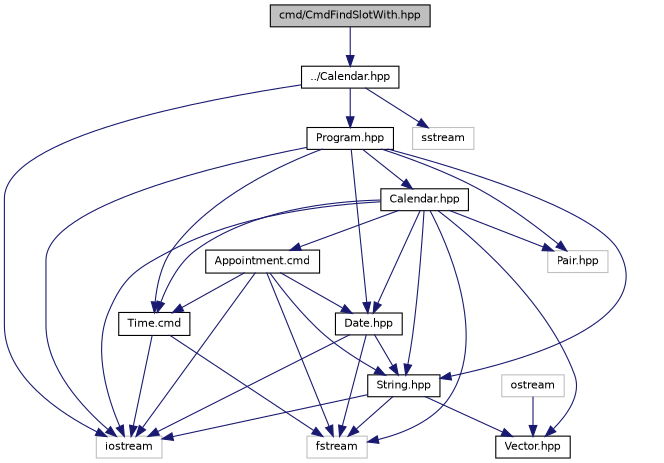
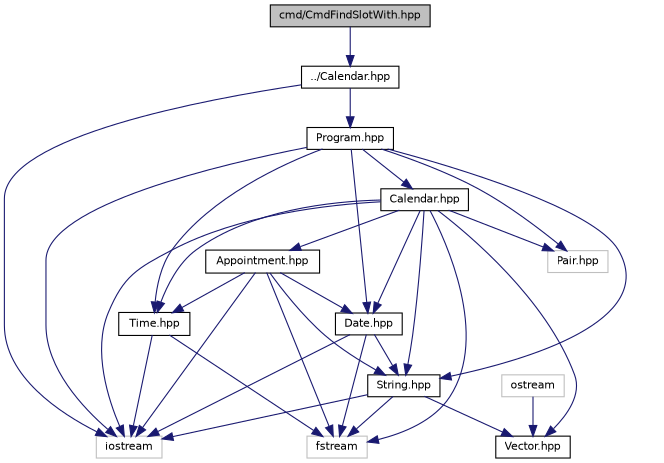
node "sstream": removed
node "Appointment.cmd": label "Appointment.cmd" -> "Appointment.hpp"
node "Time.cmd": label "Time.cmd" -> "Time.hpp"
